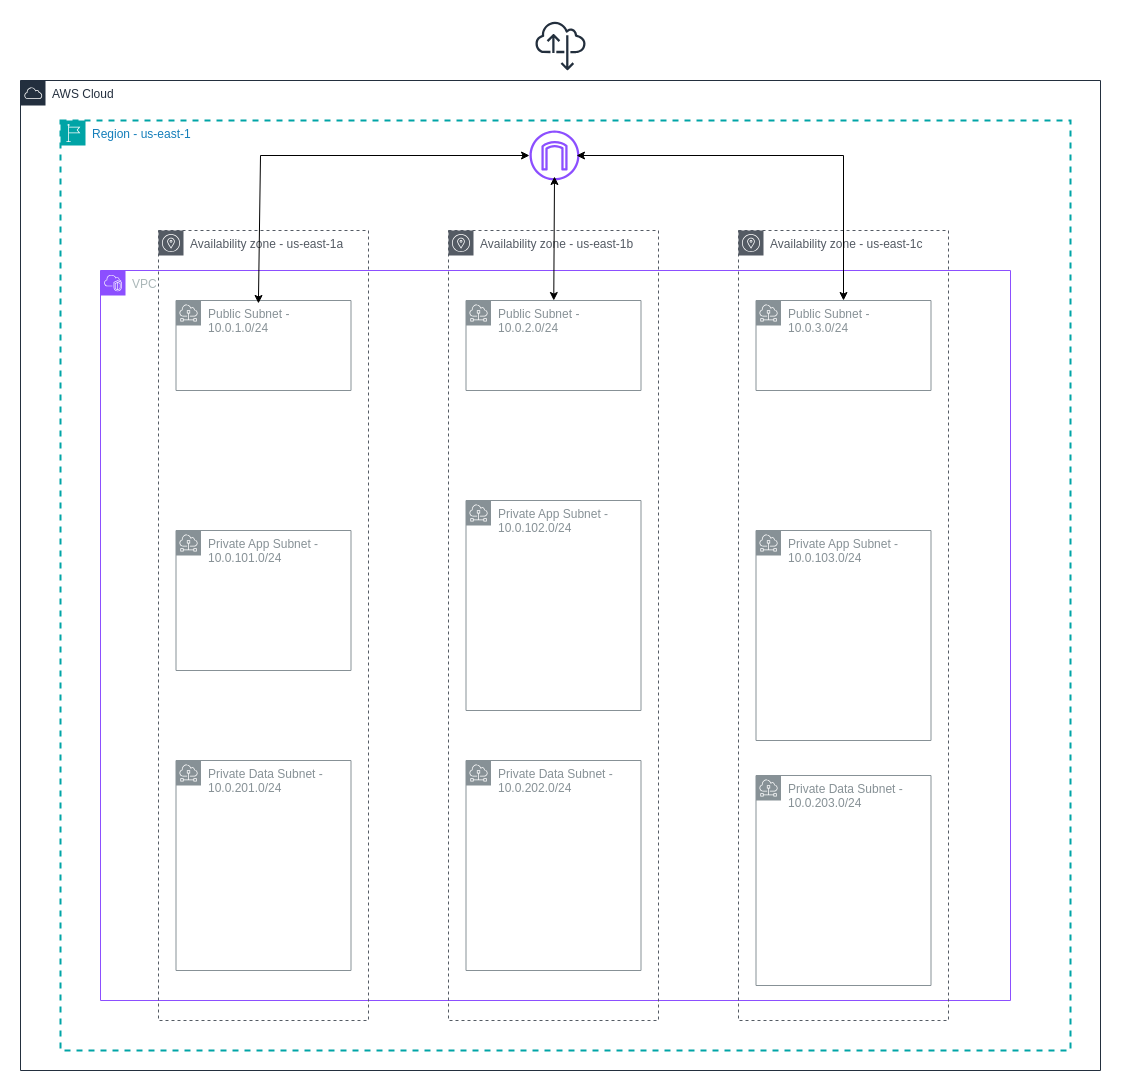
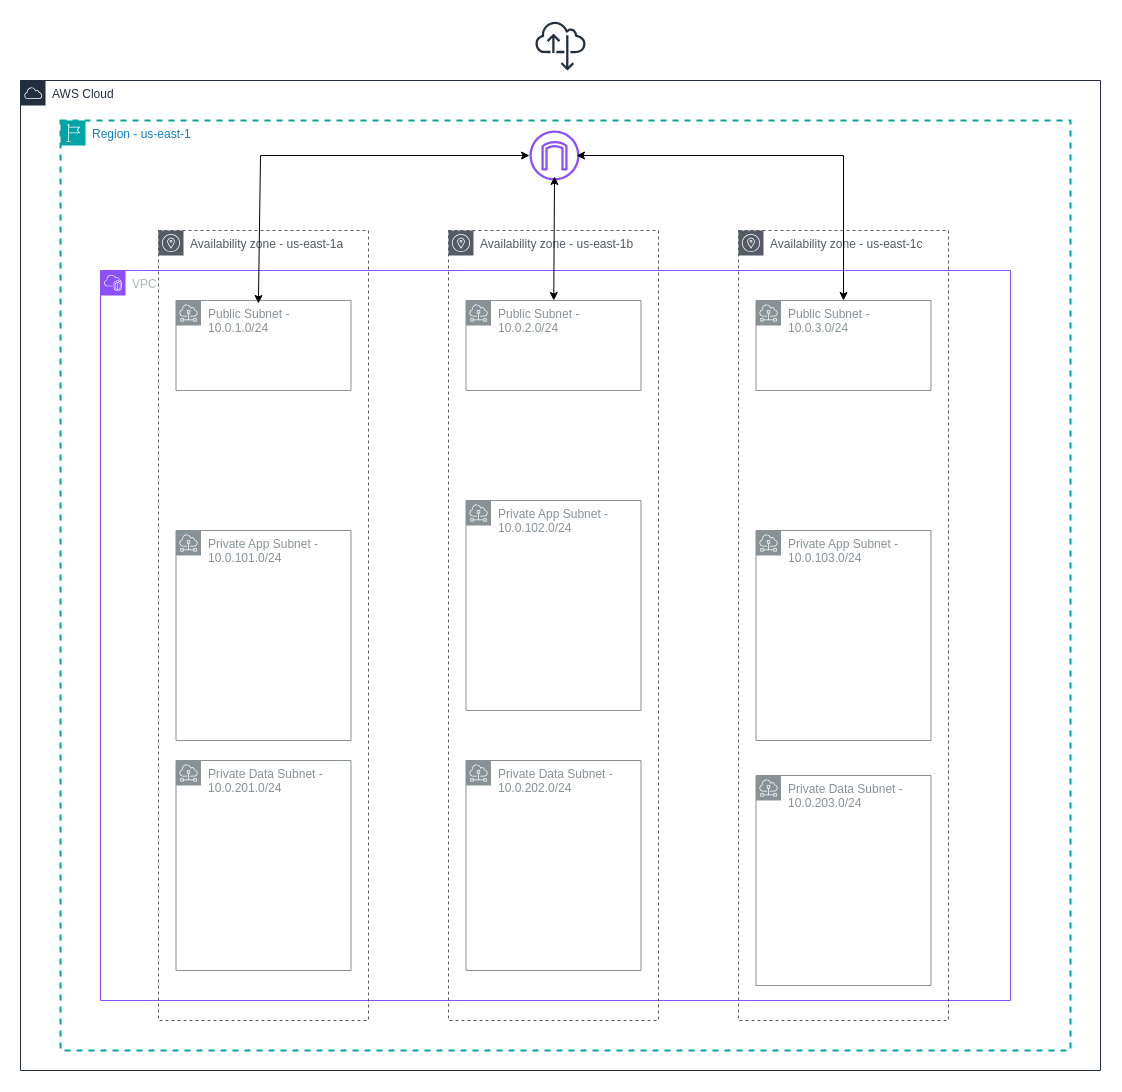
node "Private App Subnet - 10.0.101.0/24": size 175x140 -> 175x210
